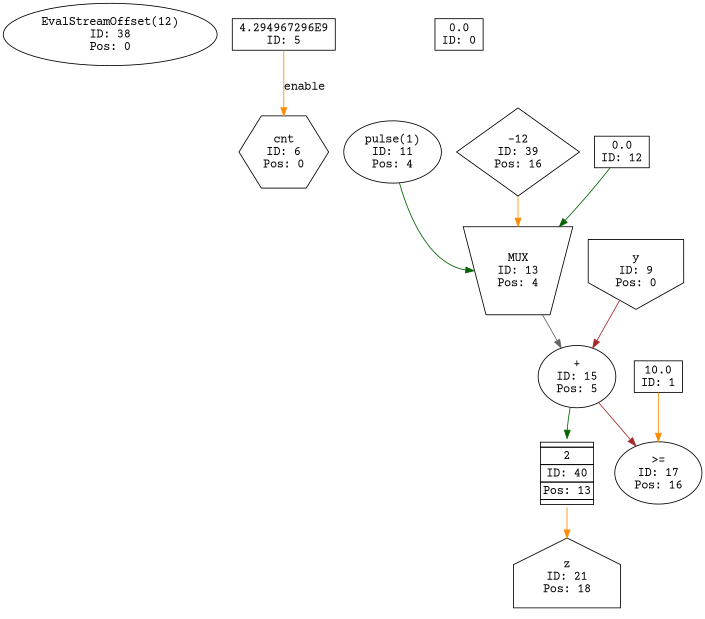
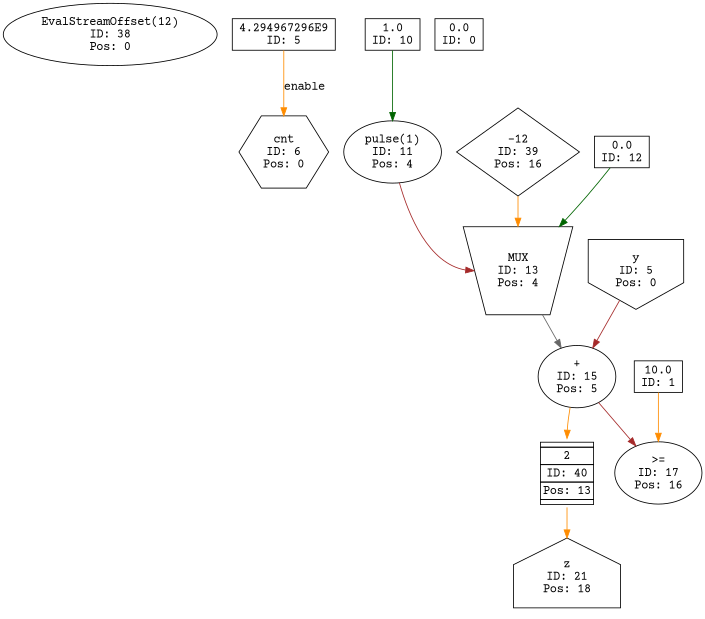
node "1.0 ID: 10": added
edge "pulse(1) ID: 11 Pos: 4" -> "MUX ID: 13 Pos: 4": color darkgreen -> brown
node "y ID: 9 Pos: 0": label "y ID: 9 Pos: 0" -> "y ID: 5 Pos: 0"
edge "+ ID: 15 Pos: 5" -> "2": color darkgreen -> darkorange
